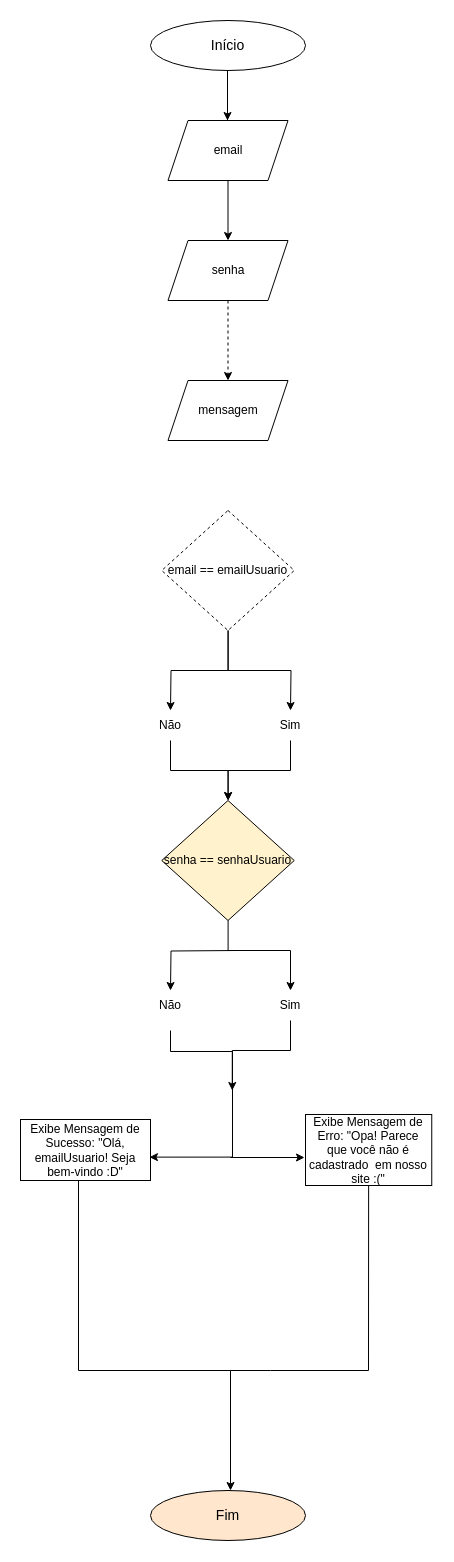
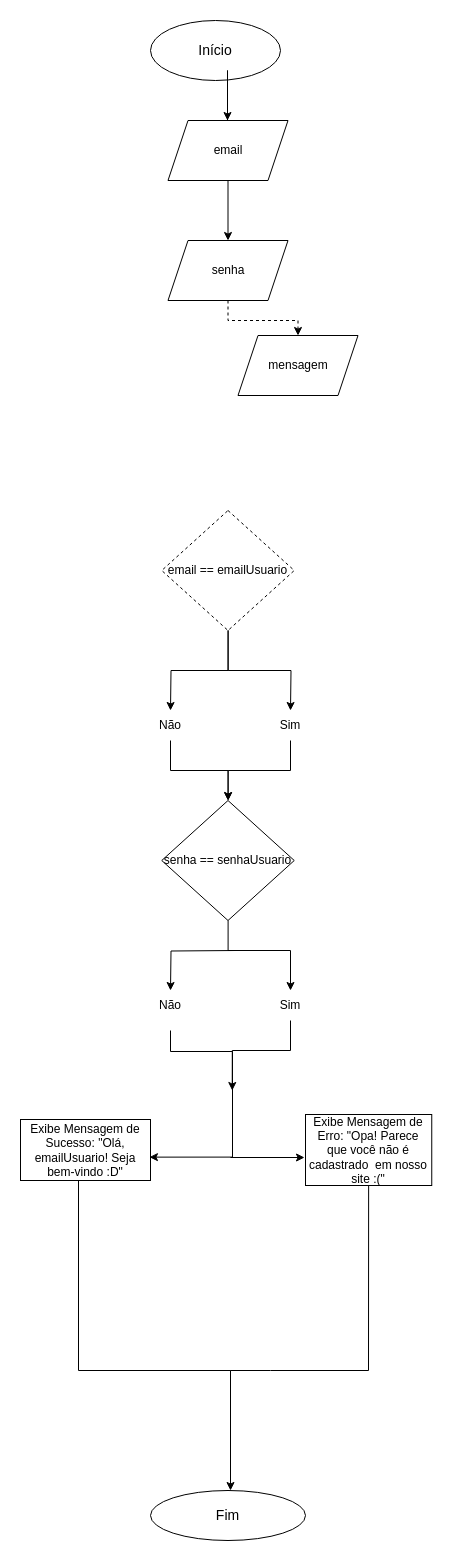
node "Início": size 155x50 -> 130x60
node "mensagem": moved (228, 411) -> (298, 366)
node "senha == senhaUsuario": fillcolor #fff2cc -> #ffffff
node "Fim": fillcolor #ffe6cc -> #ffffff
